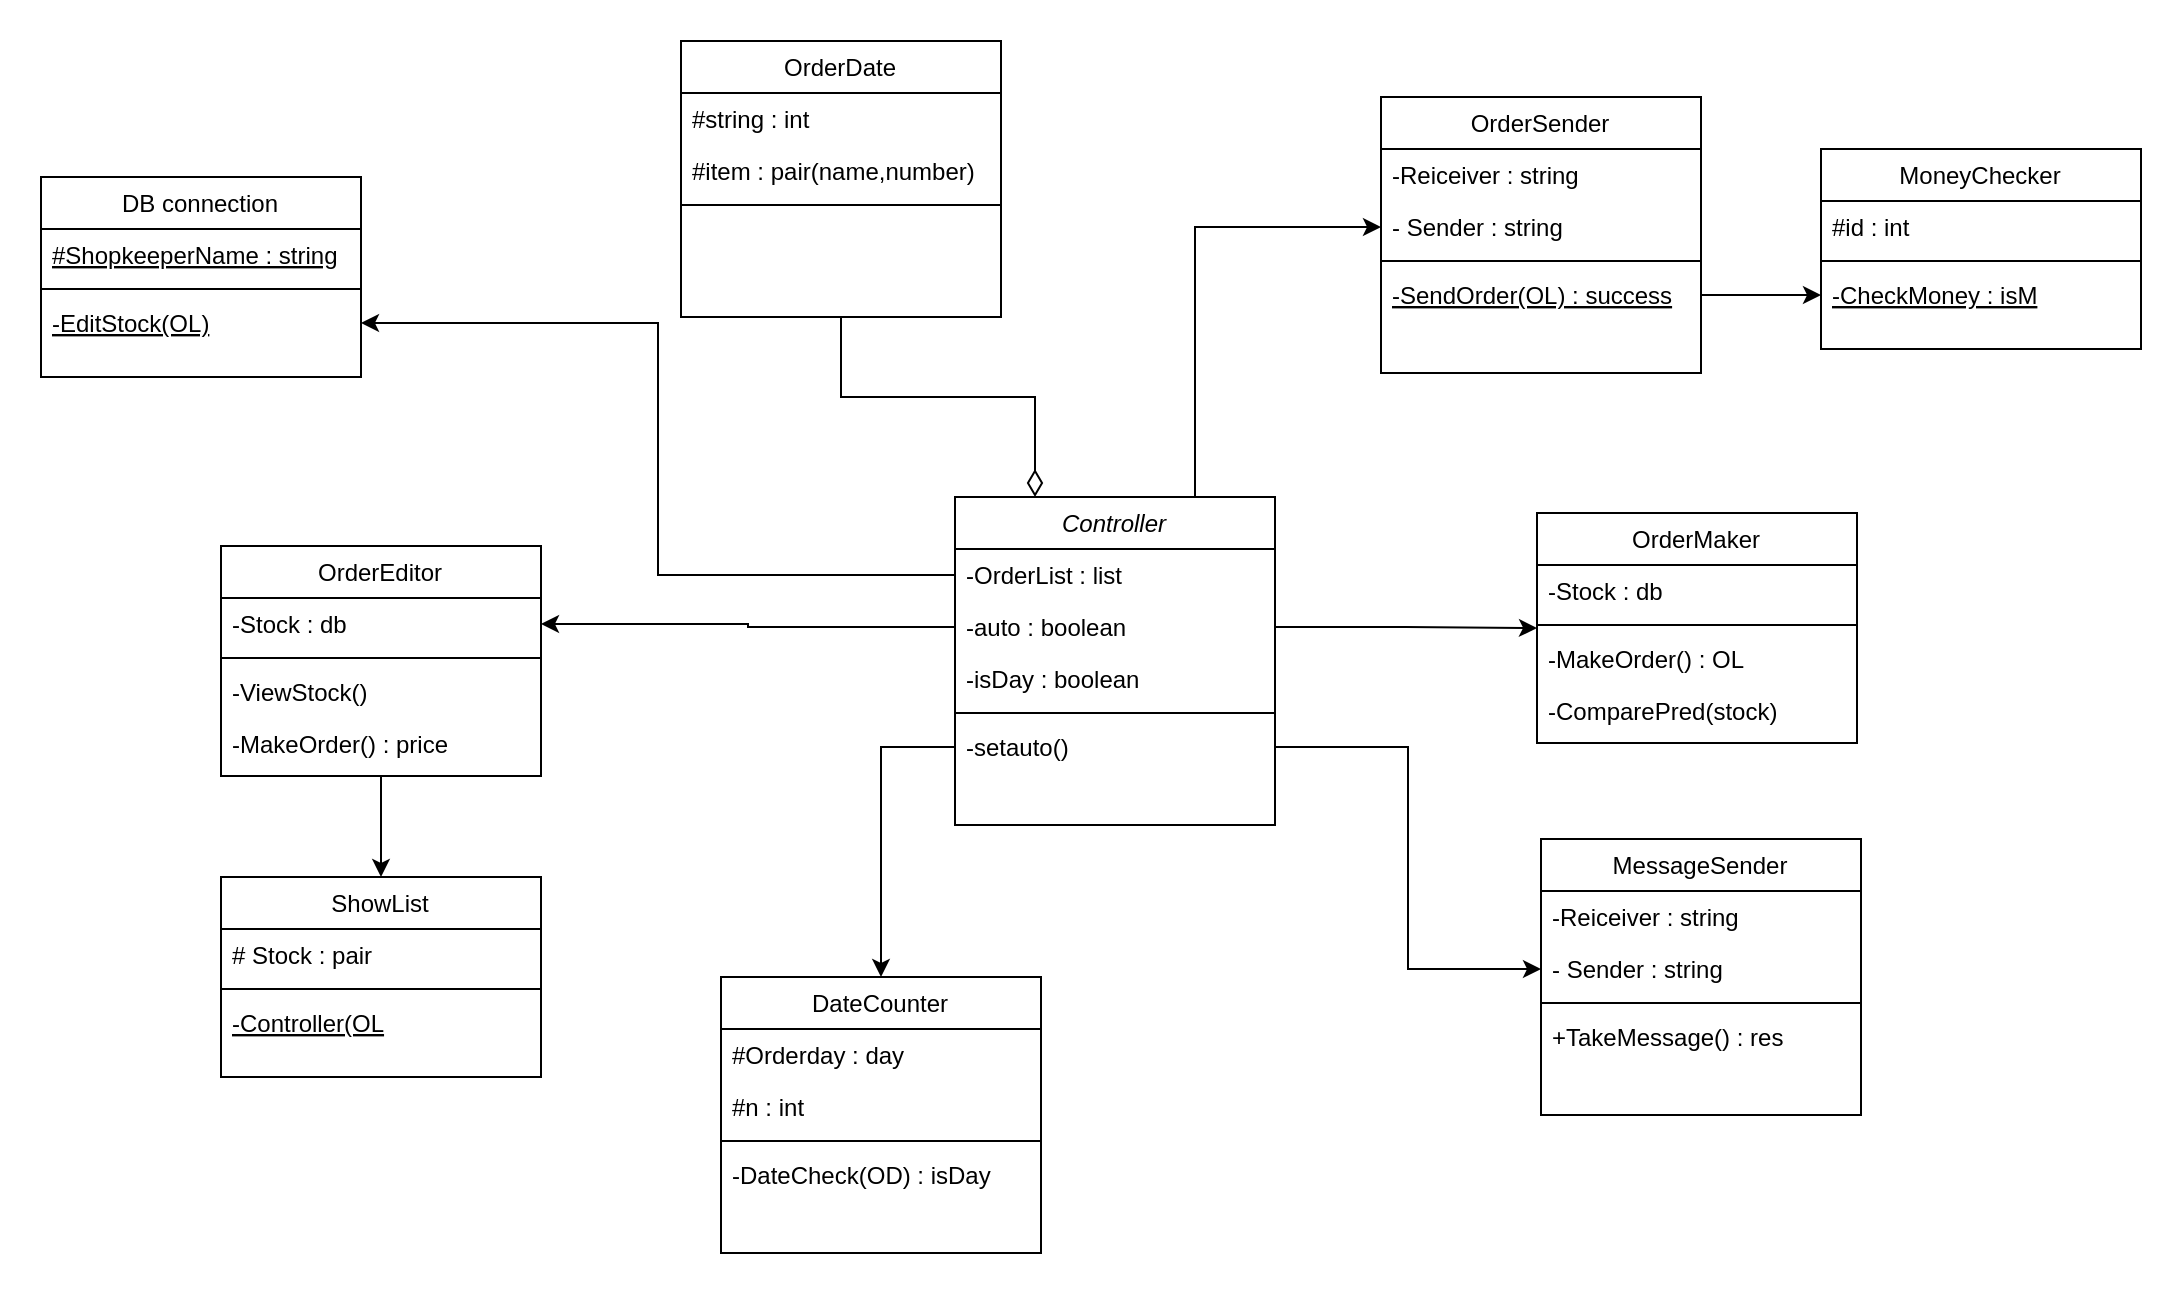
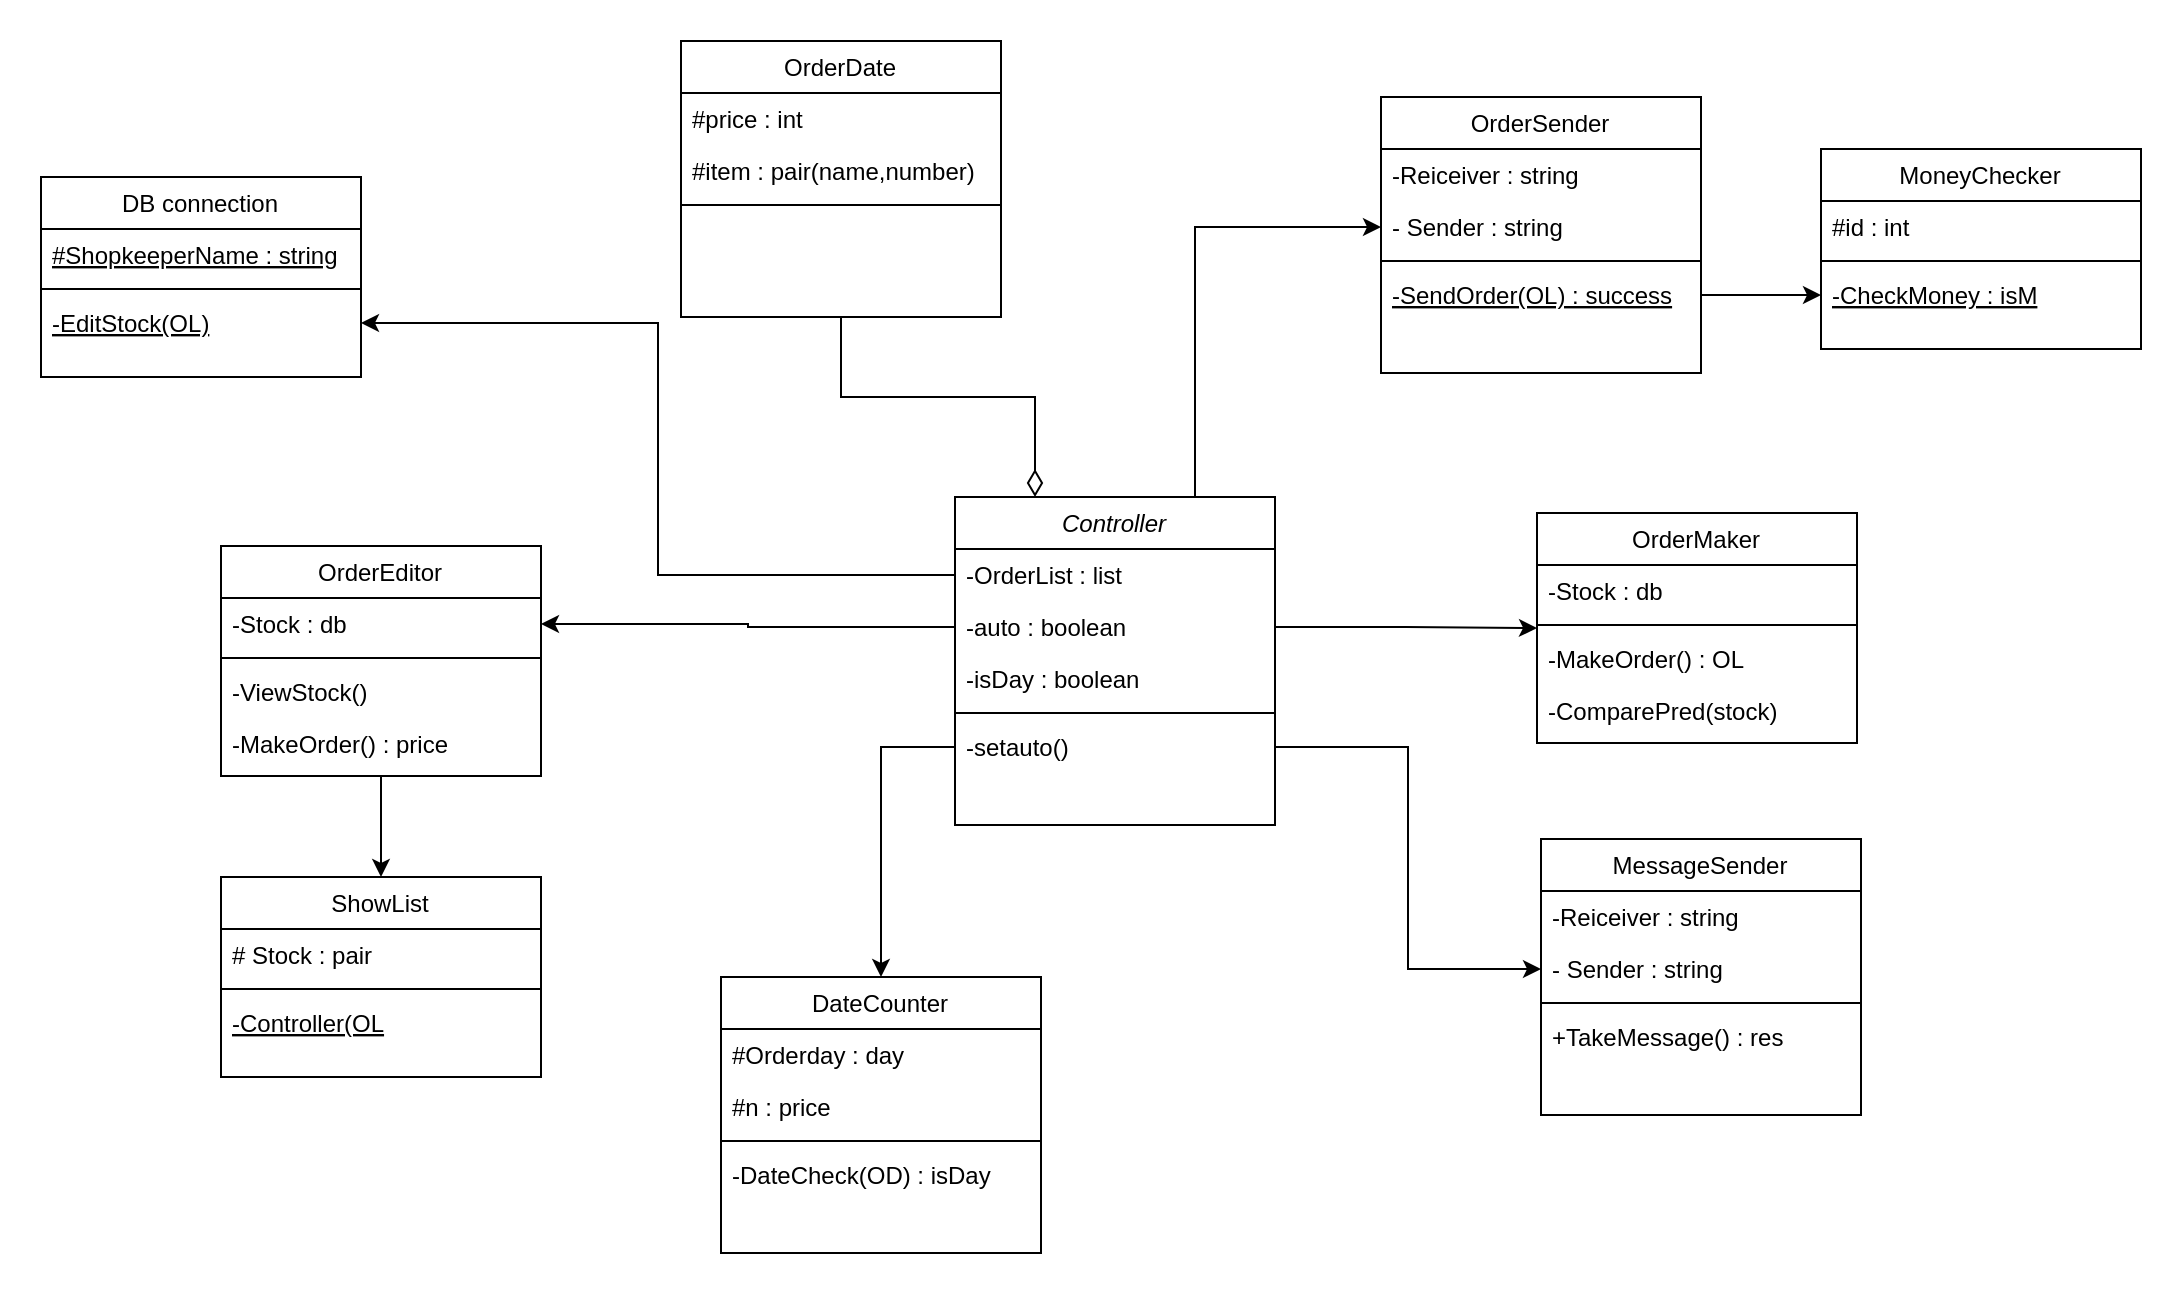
node "#string : int": label "#string : int" -> "#price : int"
node "#n : int": label "#n : int" -> "#n : price"
